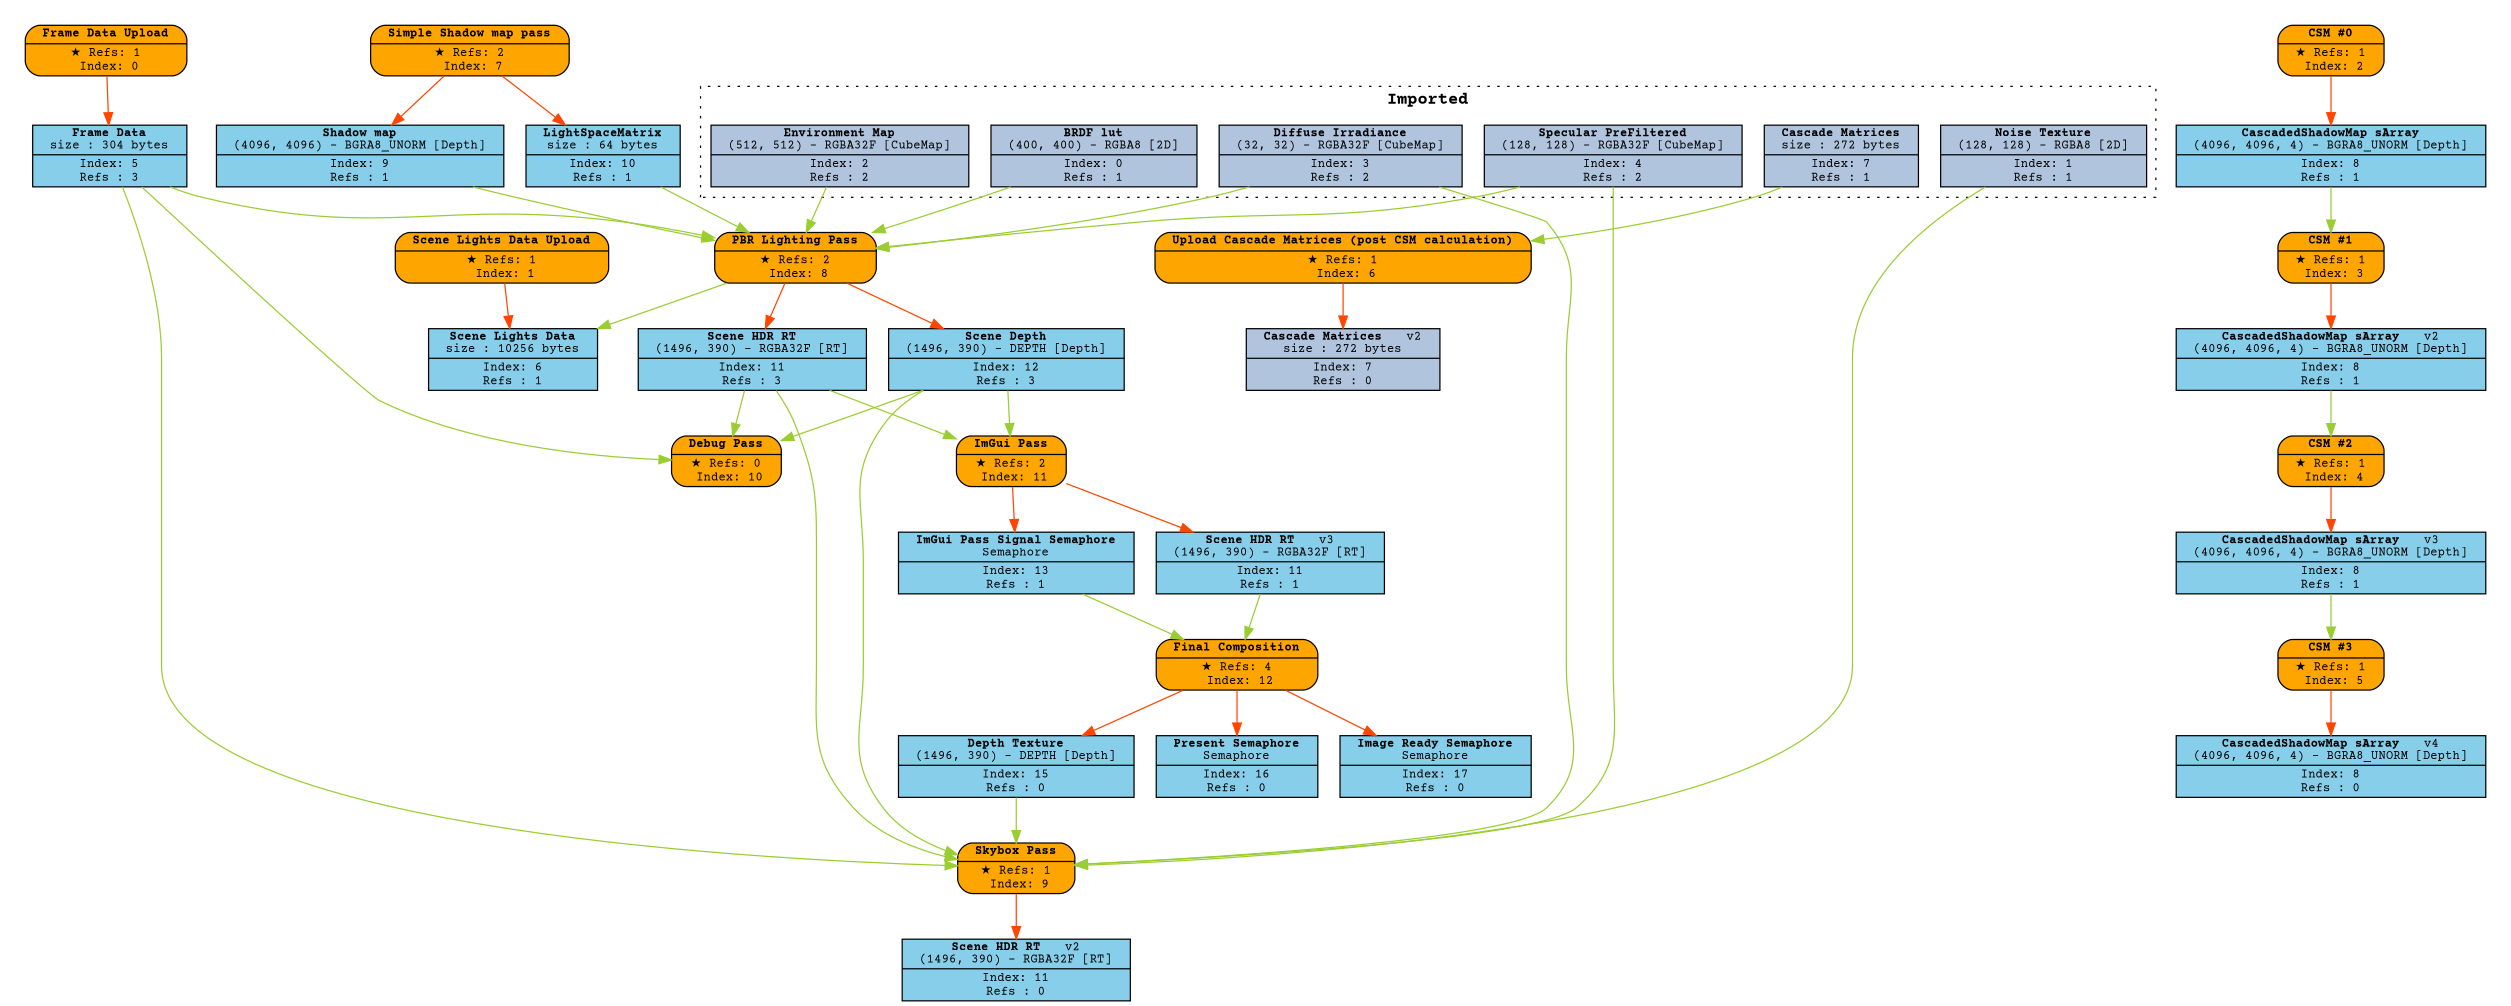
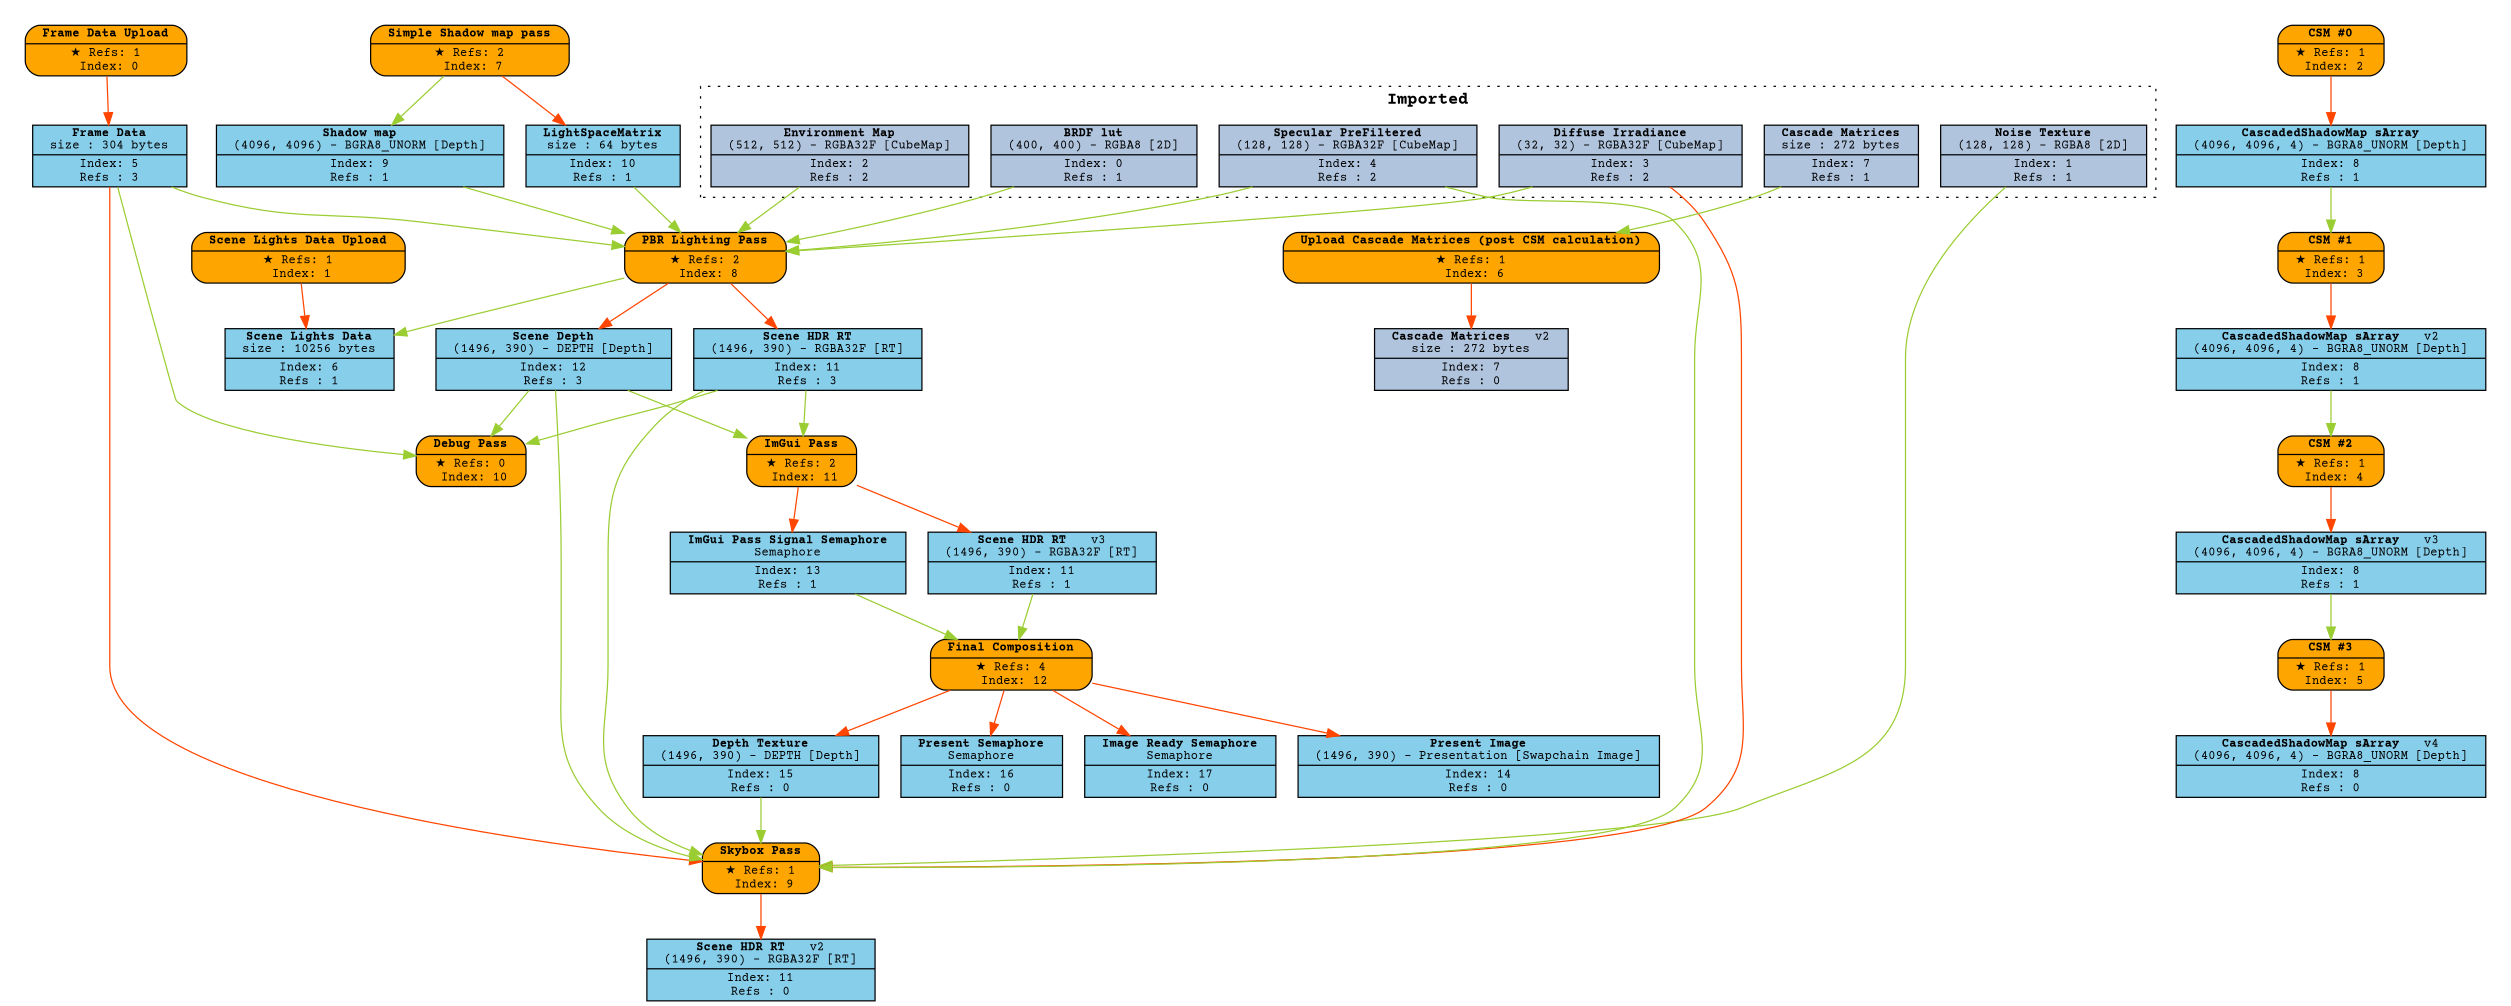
edge "Simple Shadow map pass" -> "Shadow map": color orangered -> olivedrab3
edge "Diffuse Irradiance" -> "Skybox Pass": color olivedrab3 -> orangered
node "Present Image": added
edge "Frame Data" -> "Skybox Pass": color olivedrab3 -> orangered
